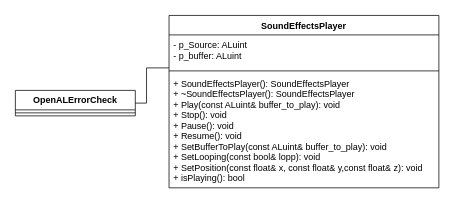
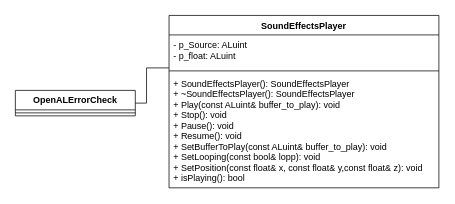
node "- p_Source: ALuint - p_buffer: ALuint": label "- p_Source: ALuint - p_buffer: ALuint" -> "- p_Source: ALuint - p_float: ALuint"
